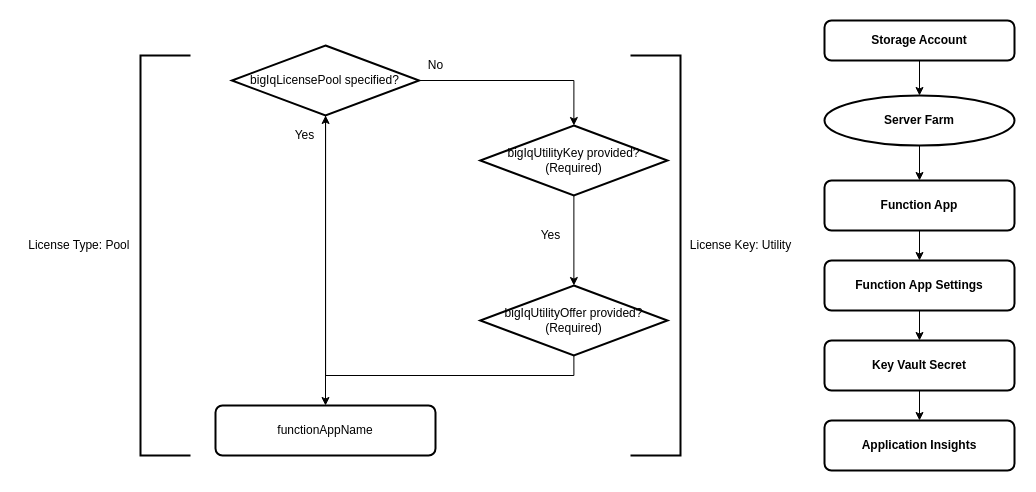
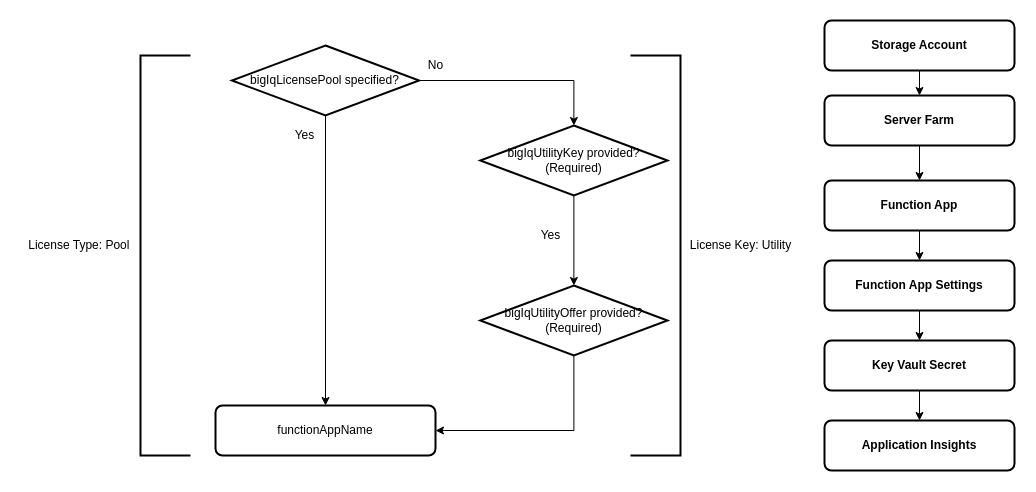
node "Storage Account": size 190x40 -> 190x50
node "Server Farm": shape ellipse -> rounded rectangle
edge "bigIqUtilityOffer provided? (Required)" -> "bigIqLicensePool specified?": now "bigIqUtilityOffer provided? (Required)" -> "functionAppName"
